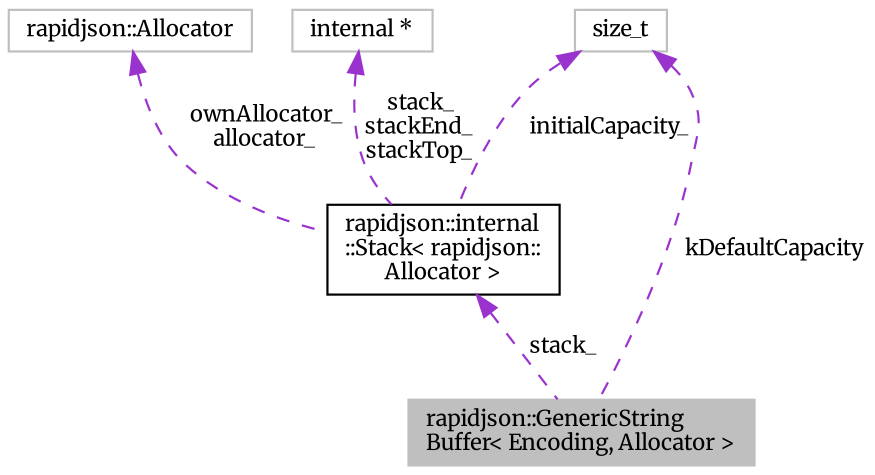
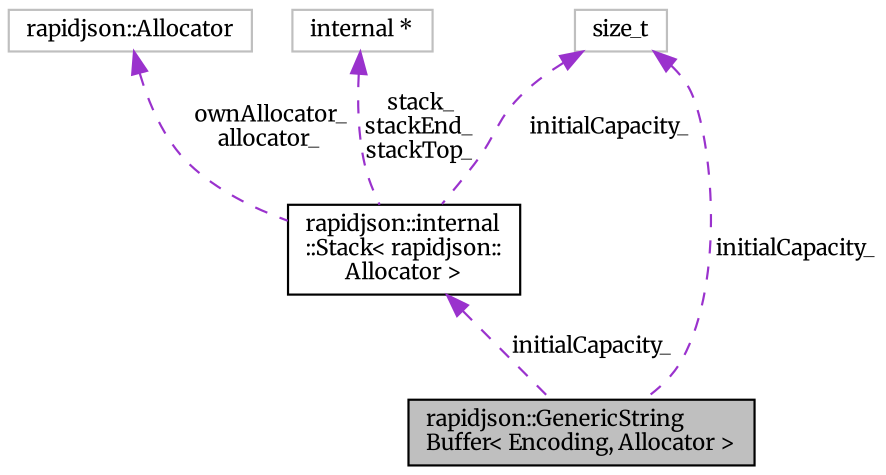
edge "rapidjson::GenericString Buffer< Encoding, Allocator >" -> "size_t": label " kDefaultCapacity" -> " initialCapacity_"
edge "rapidjson::GenericString Buffer< Encoding, Allocator >" -> "rapidjson::internal ::Stack< rapidjson:: Allocator >": label " stack_" -> " initialCapacity_"
node "rapidjson::GenericString Buffer< Encoding, Allocator >": color grey75 -> black
